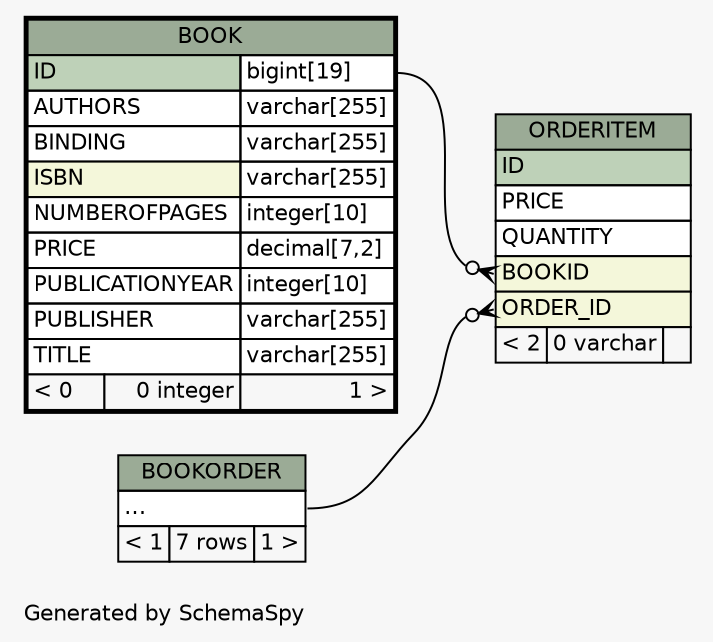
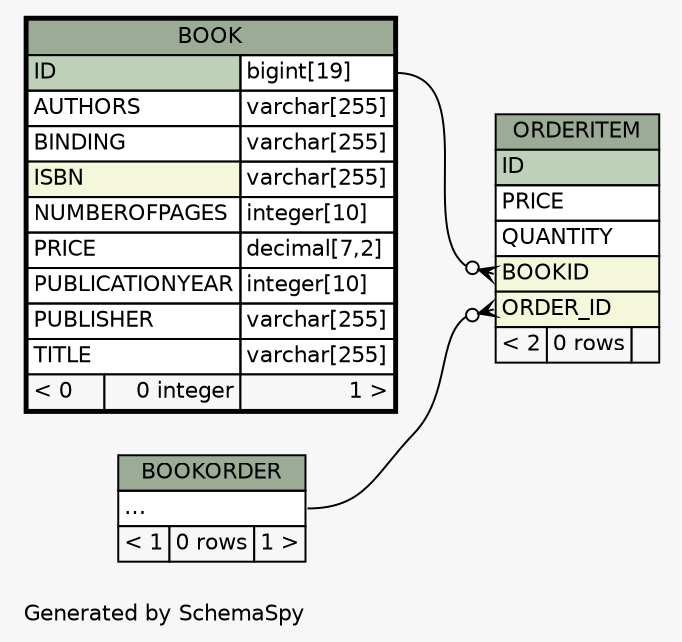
node "ORDERITEM": text "0 varchar" -> "0 rows"
node "BOOKORDER": text "7 rows" -> "0 rows"
